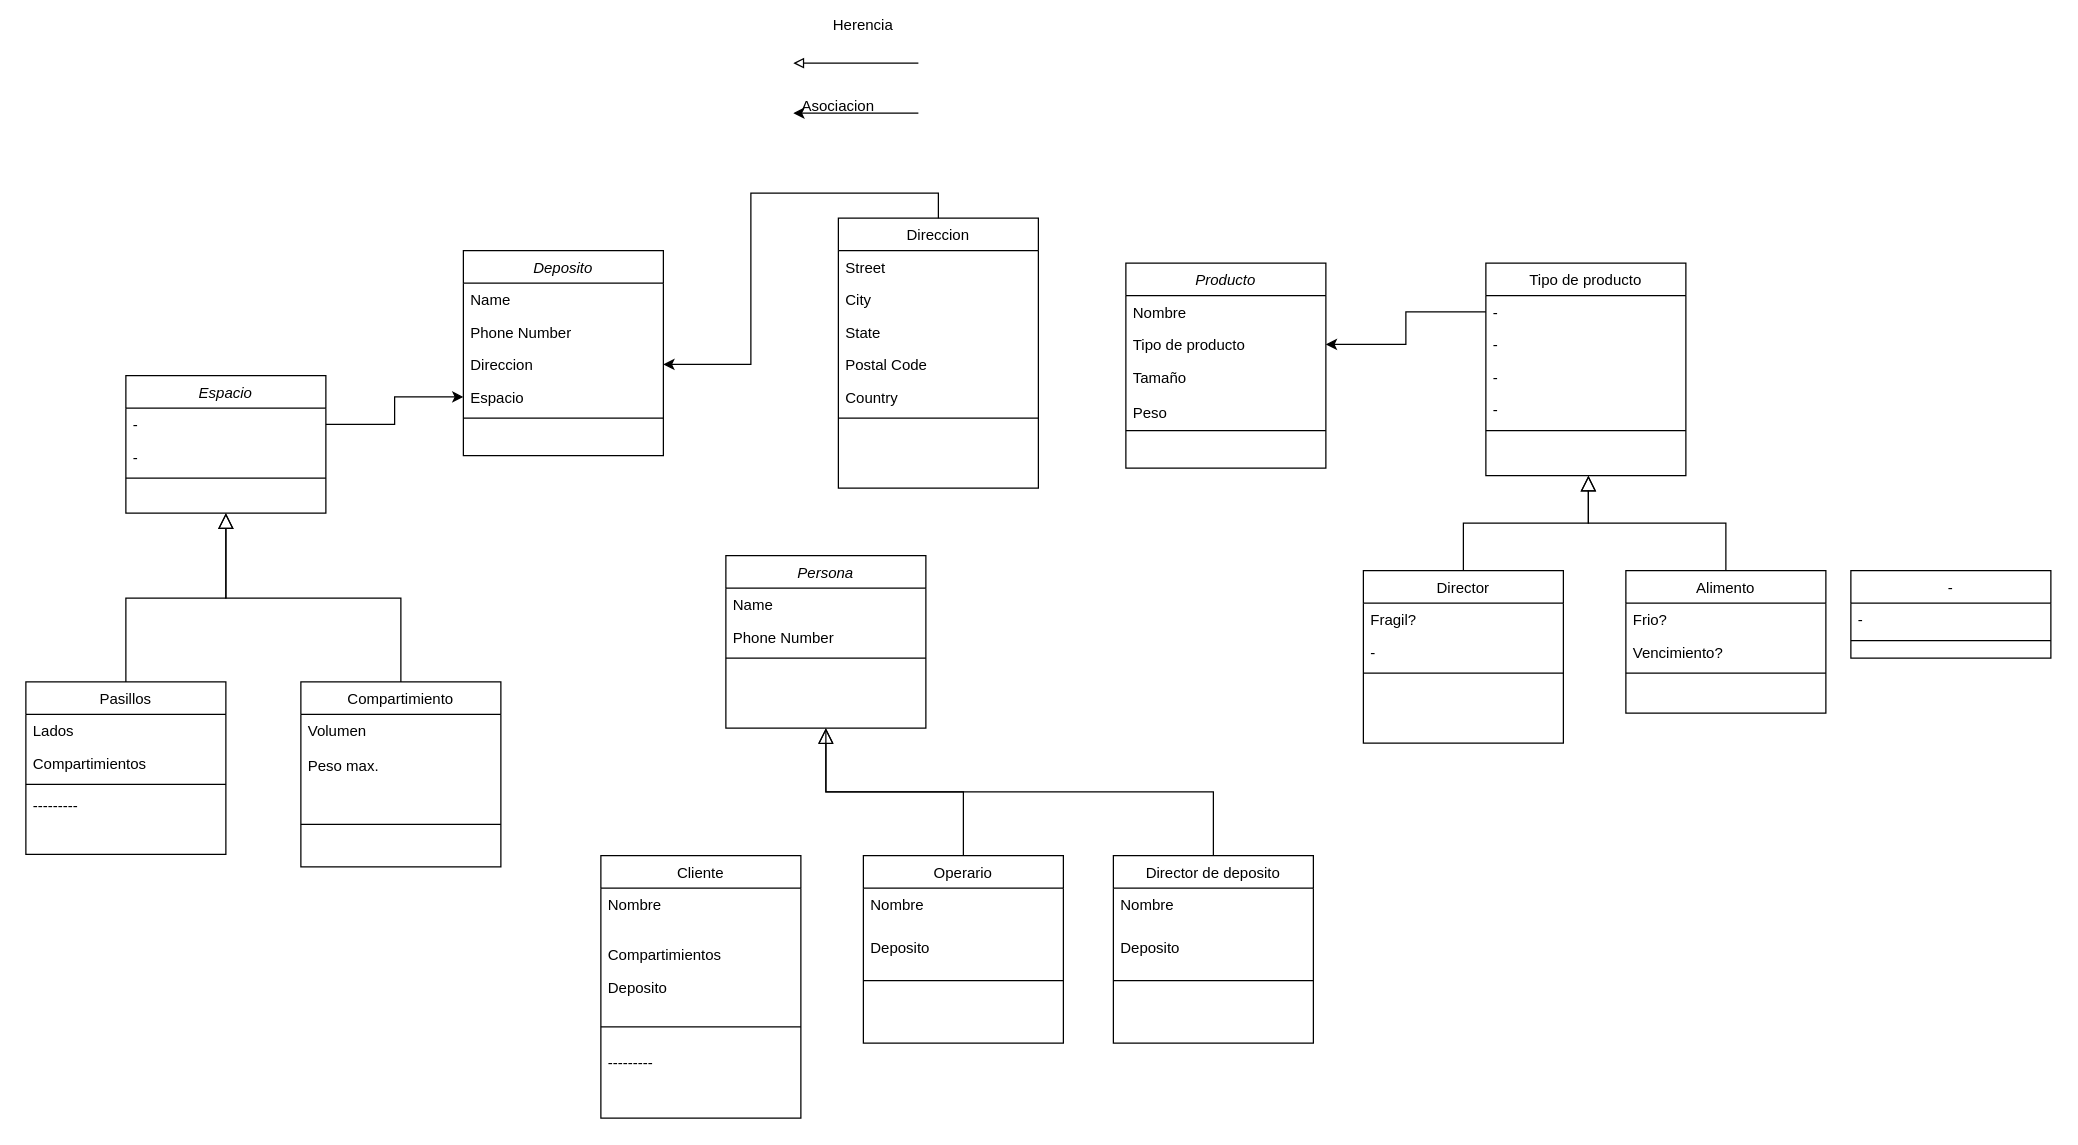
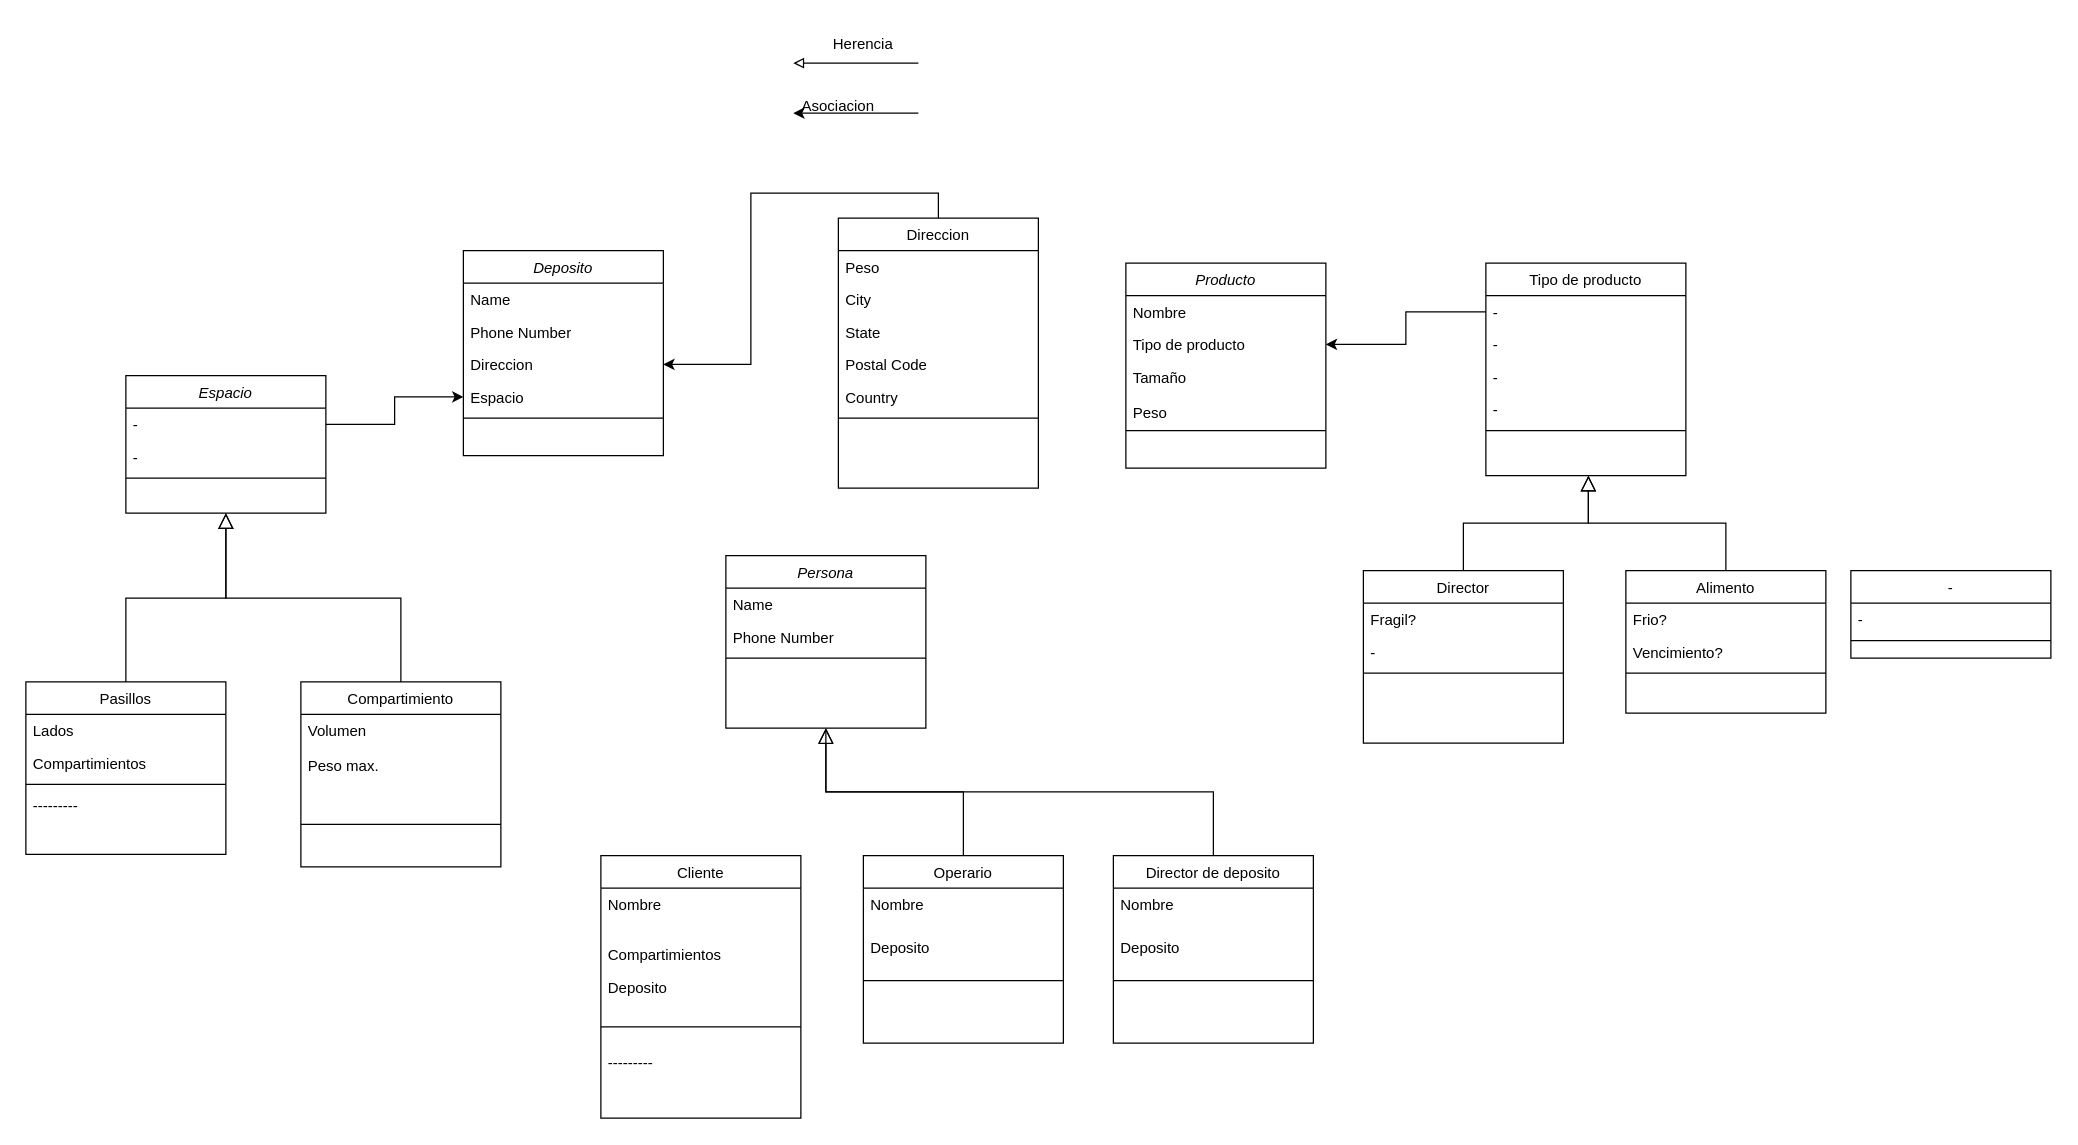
node "Herencia": moved (863, 26) -> (863, 44)
node "Street": label "Street" -> "Peso"
